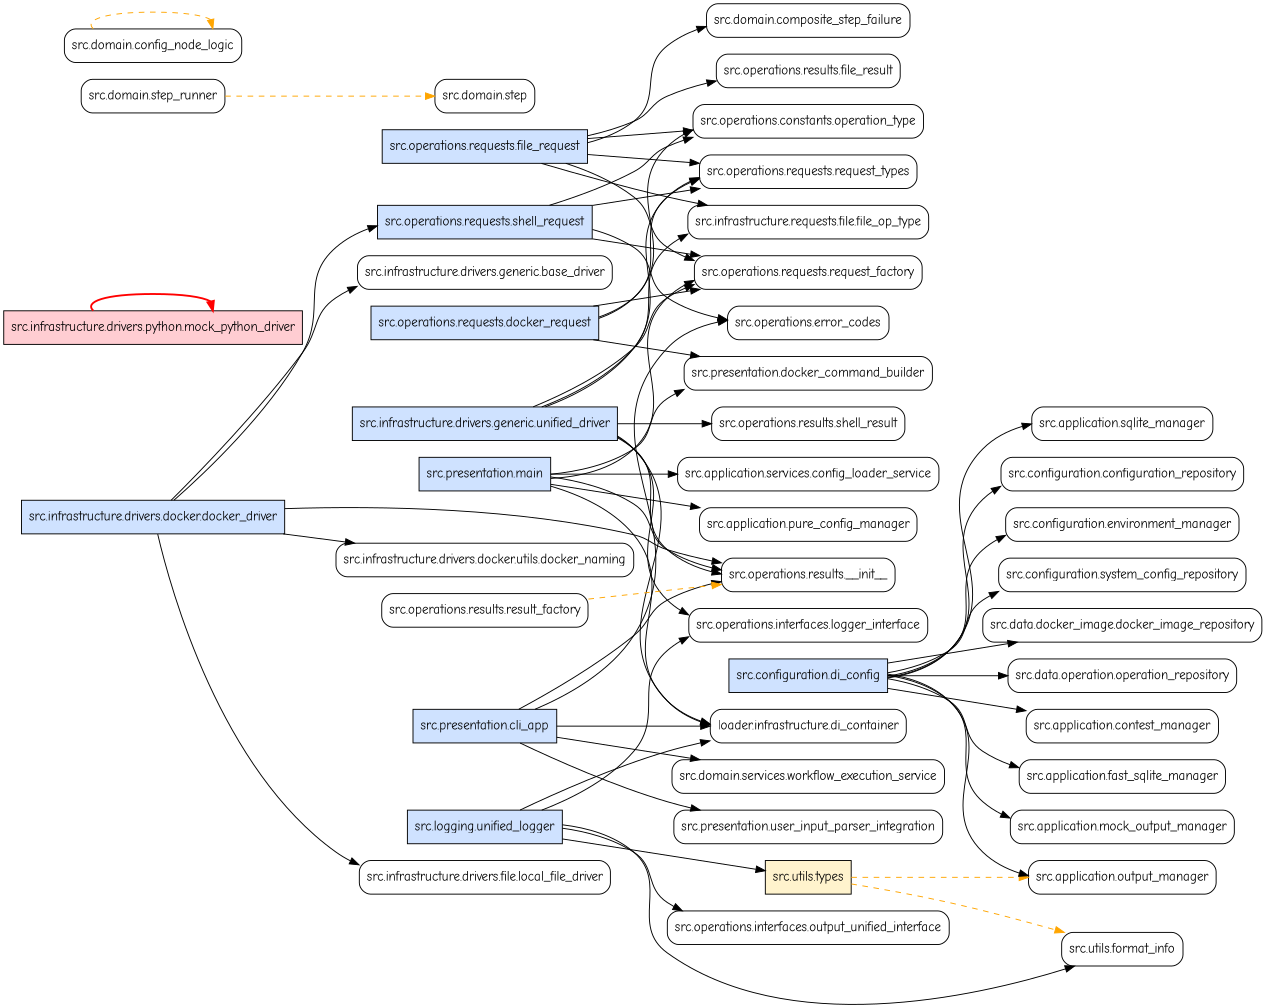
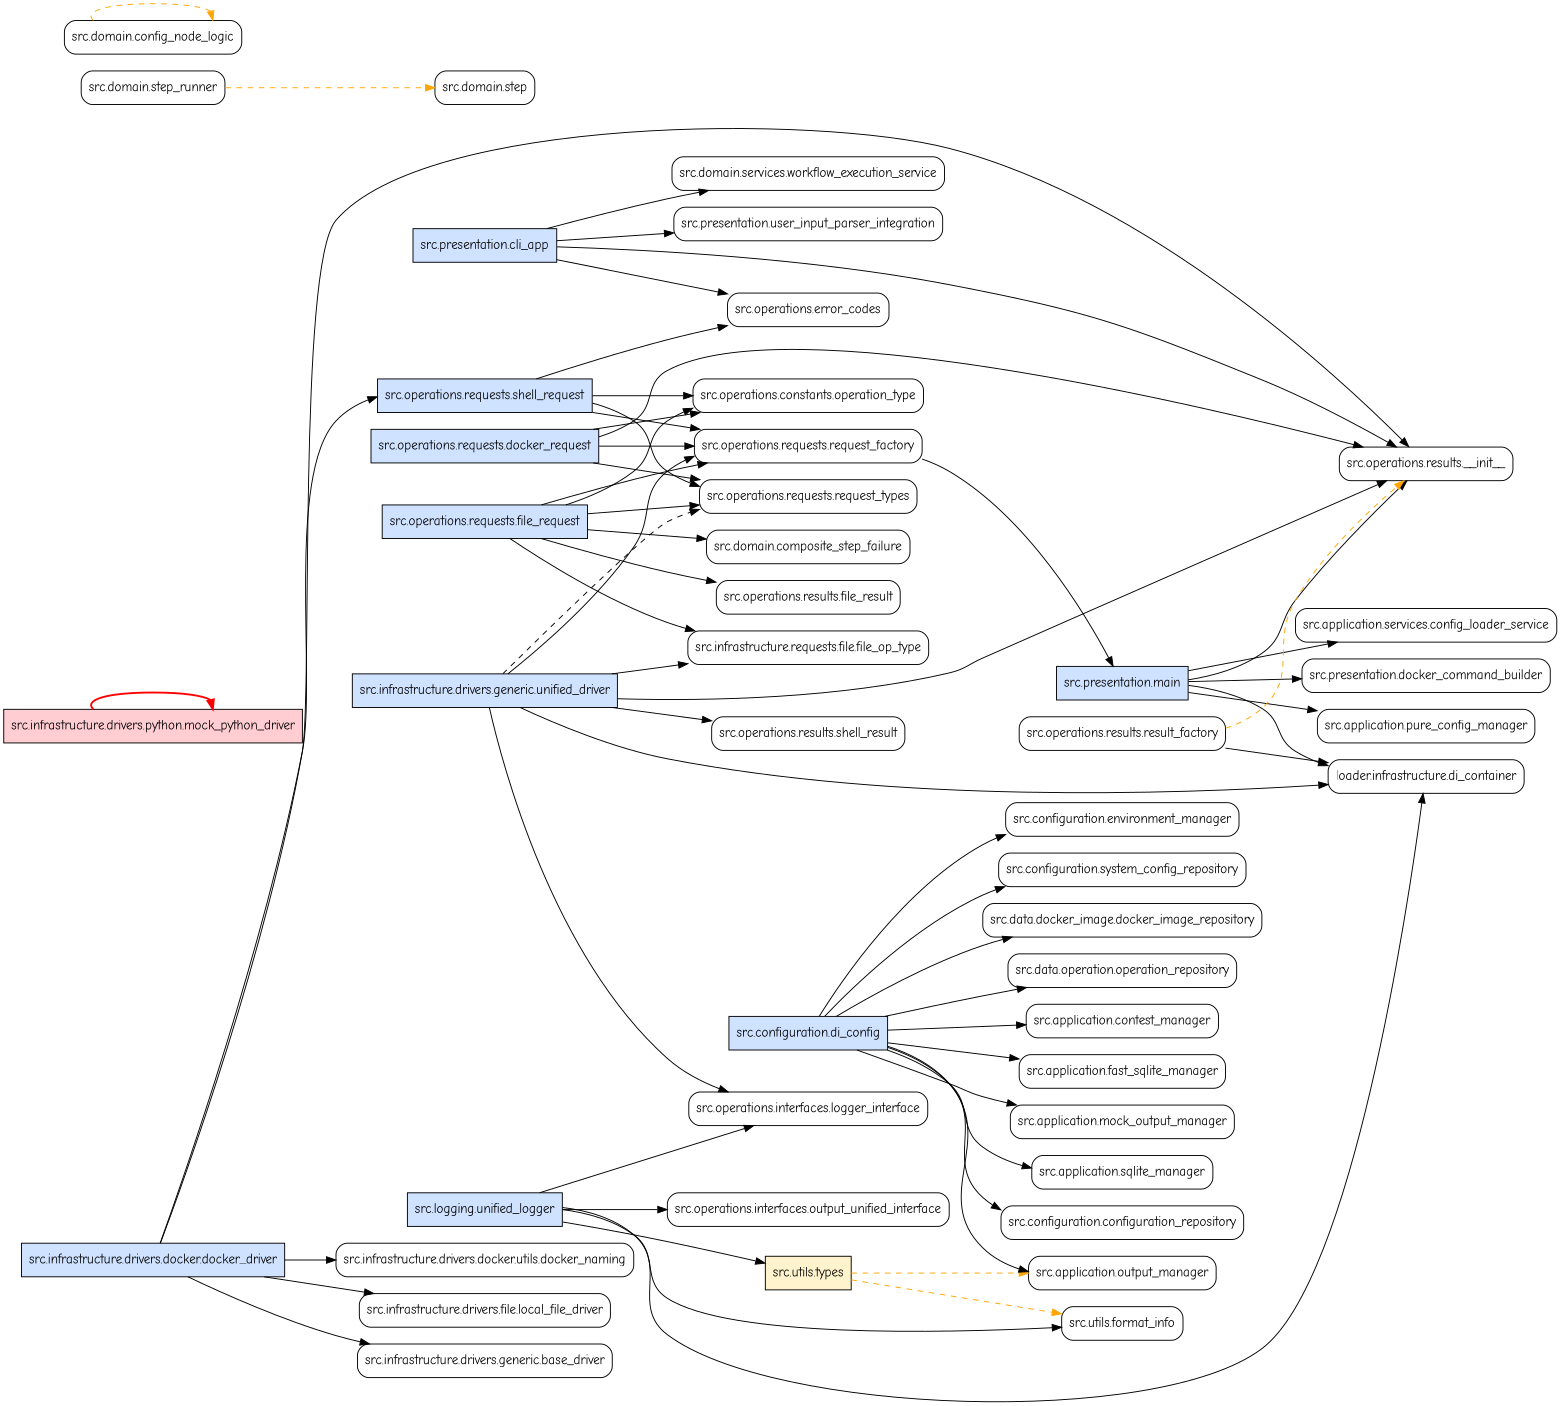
edge "src.infrastructure.drivers.generic.unified_driver" -> "src.operations.requests.request_types": style solid -> dashed
edge "src.operations.requests.docker_request" -> "src.presentation.docker_command_builder": now "src.operations.requests.docker_request" -> "src.operations.results.__init__"
edge "src.presentation.main" -> "src.operations.requests.request_factory": reversed
edge "src.presentation.cli_app" -> "loader.infrastructure.di_container": now "src.operations.results.result_factory" -> "loader.infrastructure.di_container"
